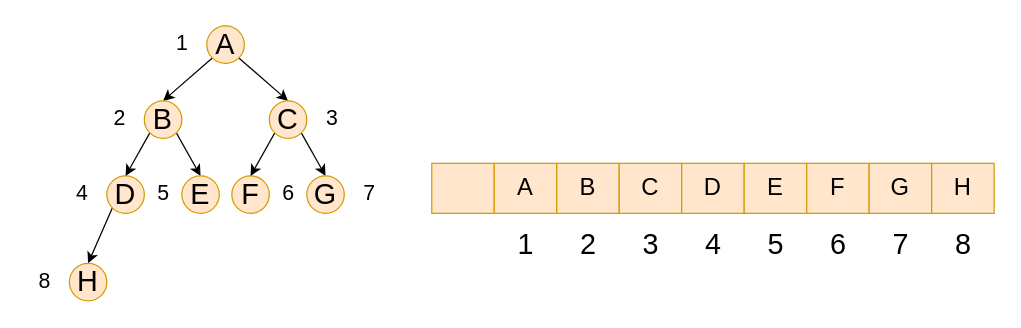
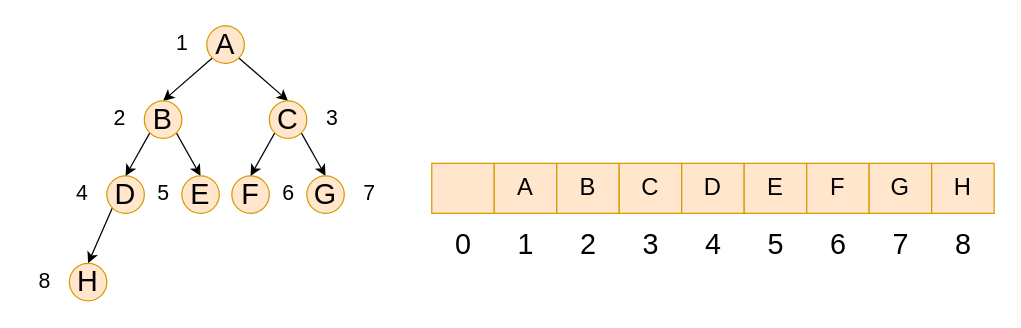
node "0": added
